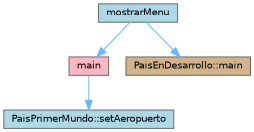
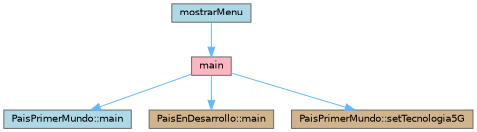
edge "mostrarMenu" -> "PaisEnDesarrollo::main": now "main" -> "PaisEnDesarrollo::main"
node "PaisPrimerMundo::setAeropuerto": label "PaisPrimerMundo::setAeropuerto" -> "PaisPrimerMundo::main"
node "PaisPrimerMundo::setTecnologia5G": added
